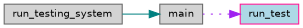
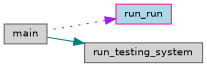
edge "run_testing_system" -> "main": reversed
node "run_test": label "run_test" -> "run_run"
